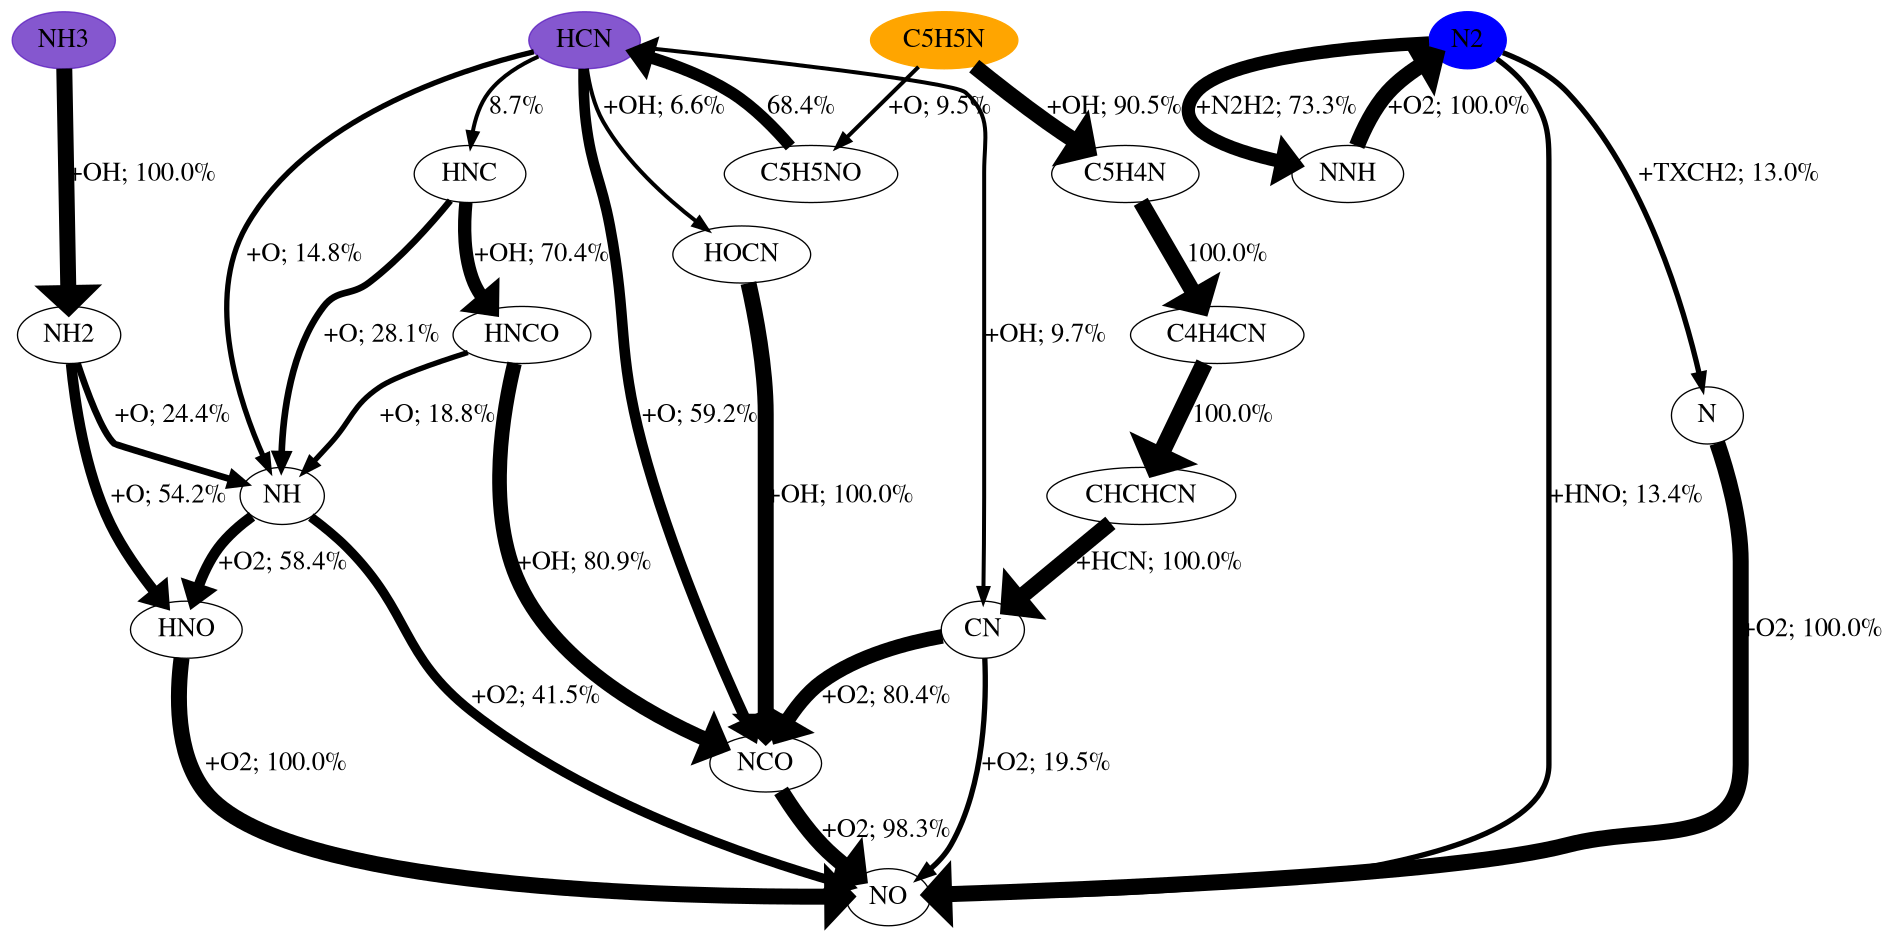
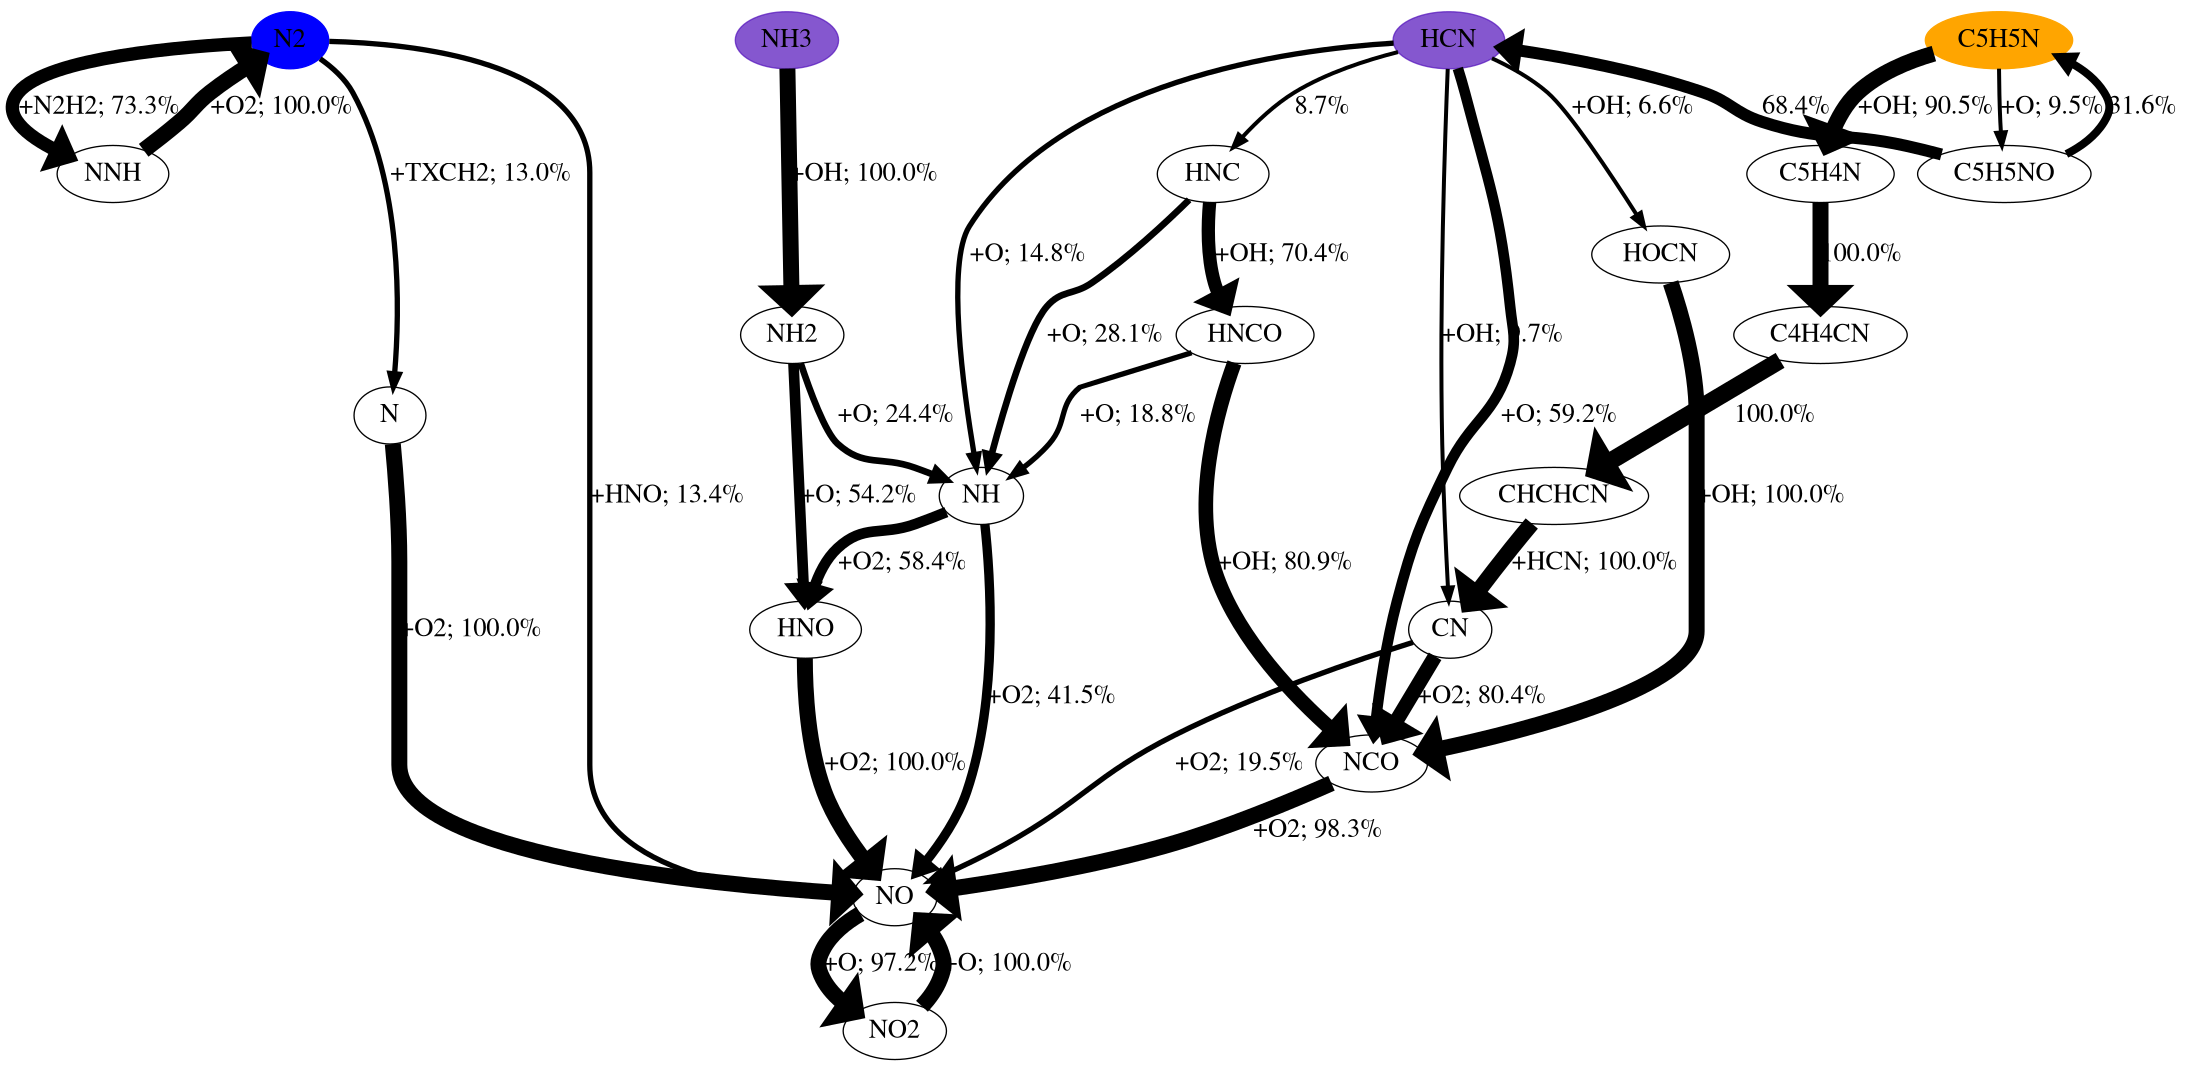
edge "C5H5NO" -> "C5H5N": added, label "31.6%"
node "NO2": added
